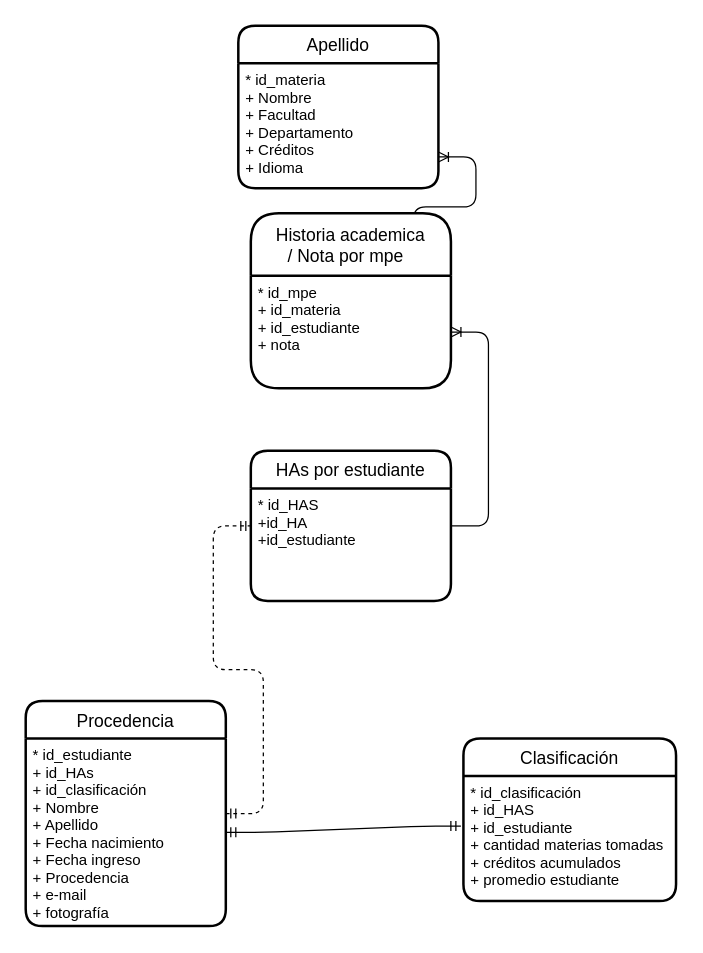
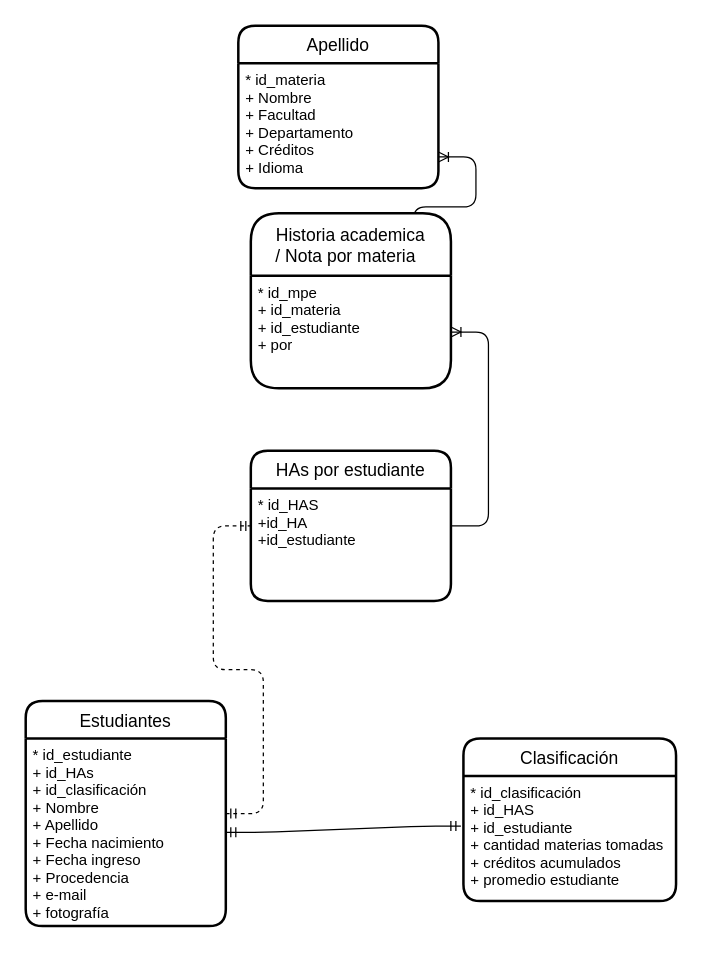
node "Historia academica / Nota por mpe": label "Historia academica / Nota por mpe" -> "Historia academica / Nota por materia"
node "* id_mpe + id_materia + id_estudiante + nota": label "* id_mpe + id_materia + id_estudiante + nota" -> "* id_mpe + id_materia + id_estudiante + por"
node "Procedencia": label "Procedencia" -> "Estudiantes"
